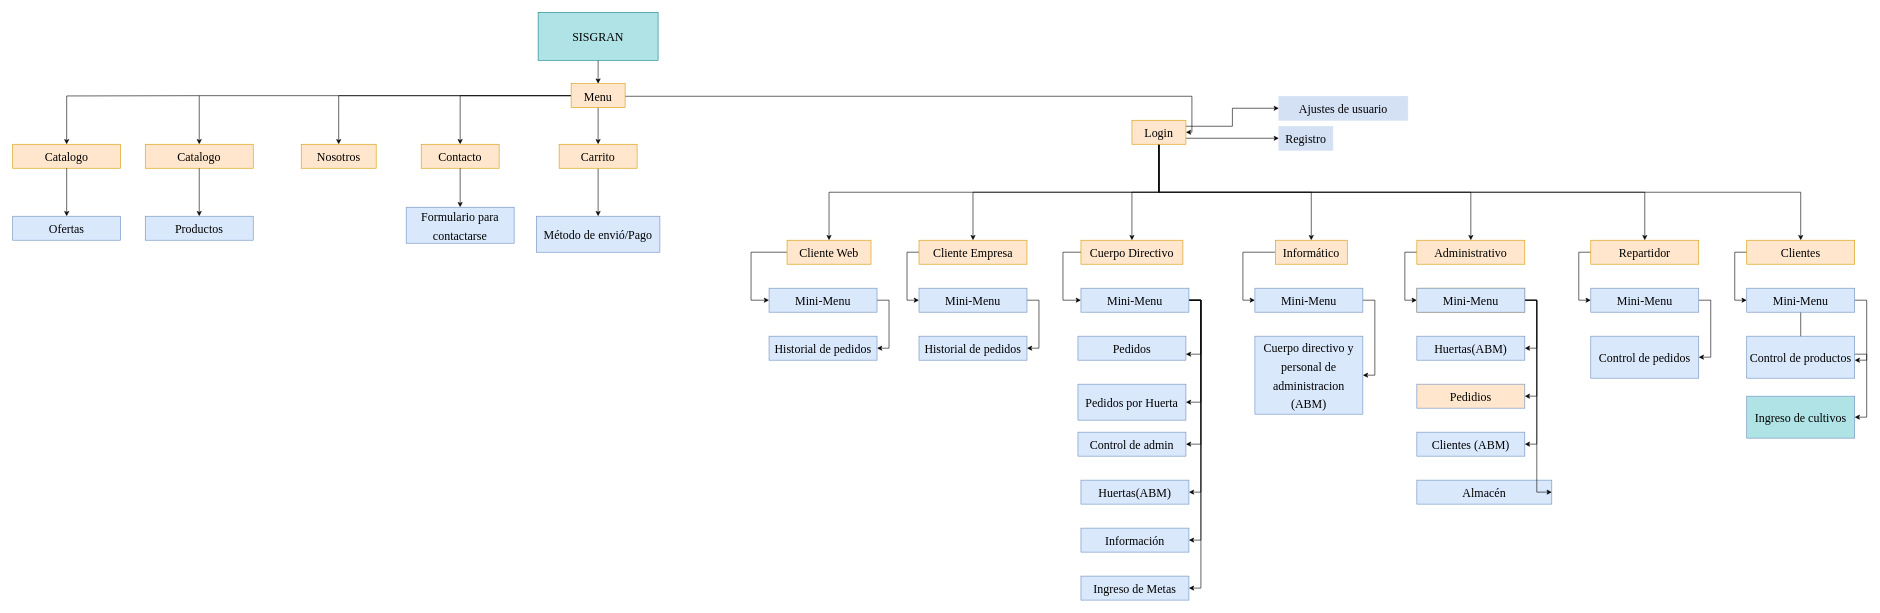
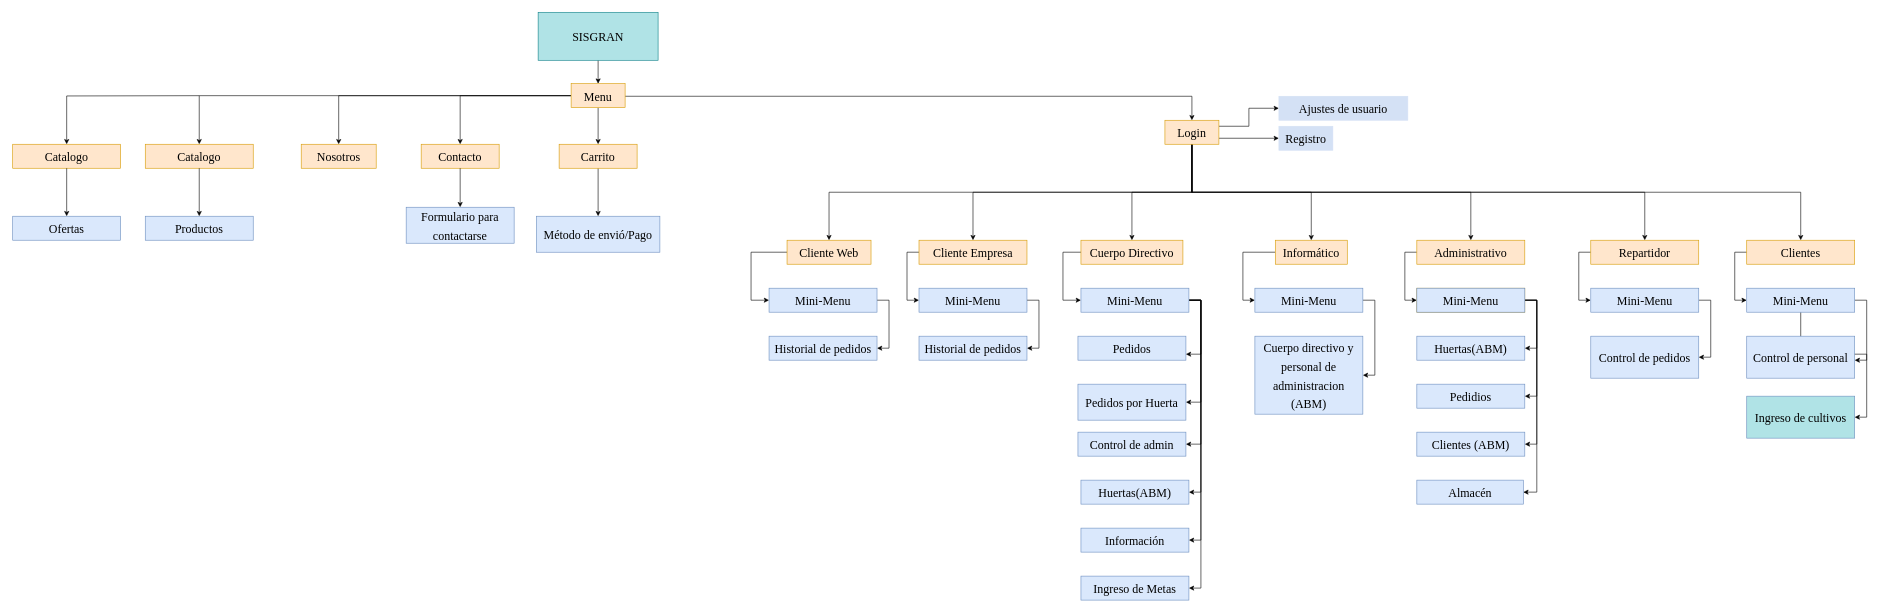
node "Login": moved (1159, 132) -> (1192, 132)
node "Control de productos": label "Control de productos" -> "Control de personal"
node "Pedidios": fillcolor #ffe6cc -> #dae8fc
node "Almacén": size 135x24 -> 107x24
